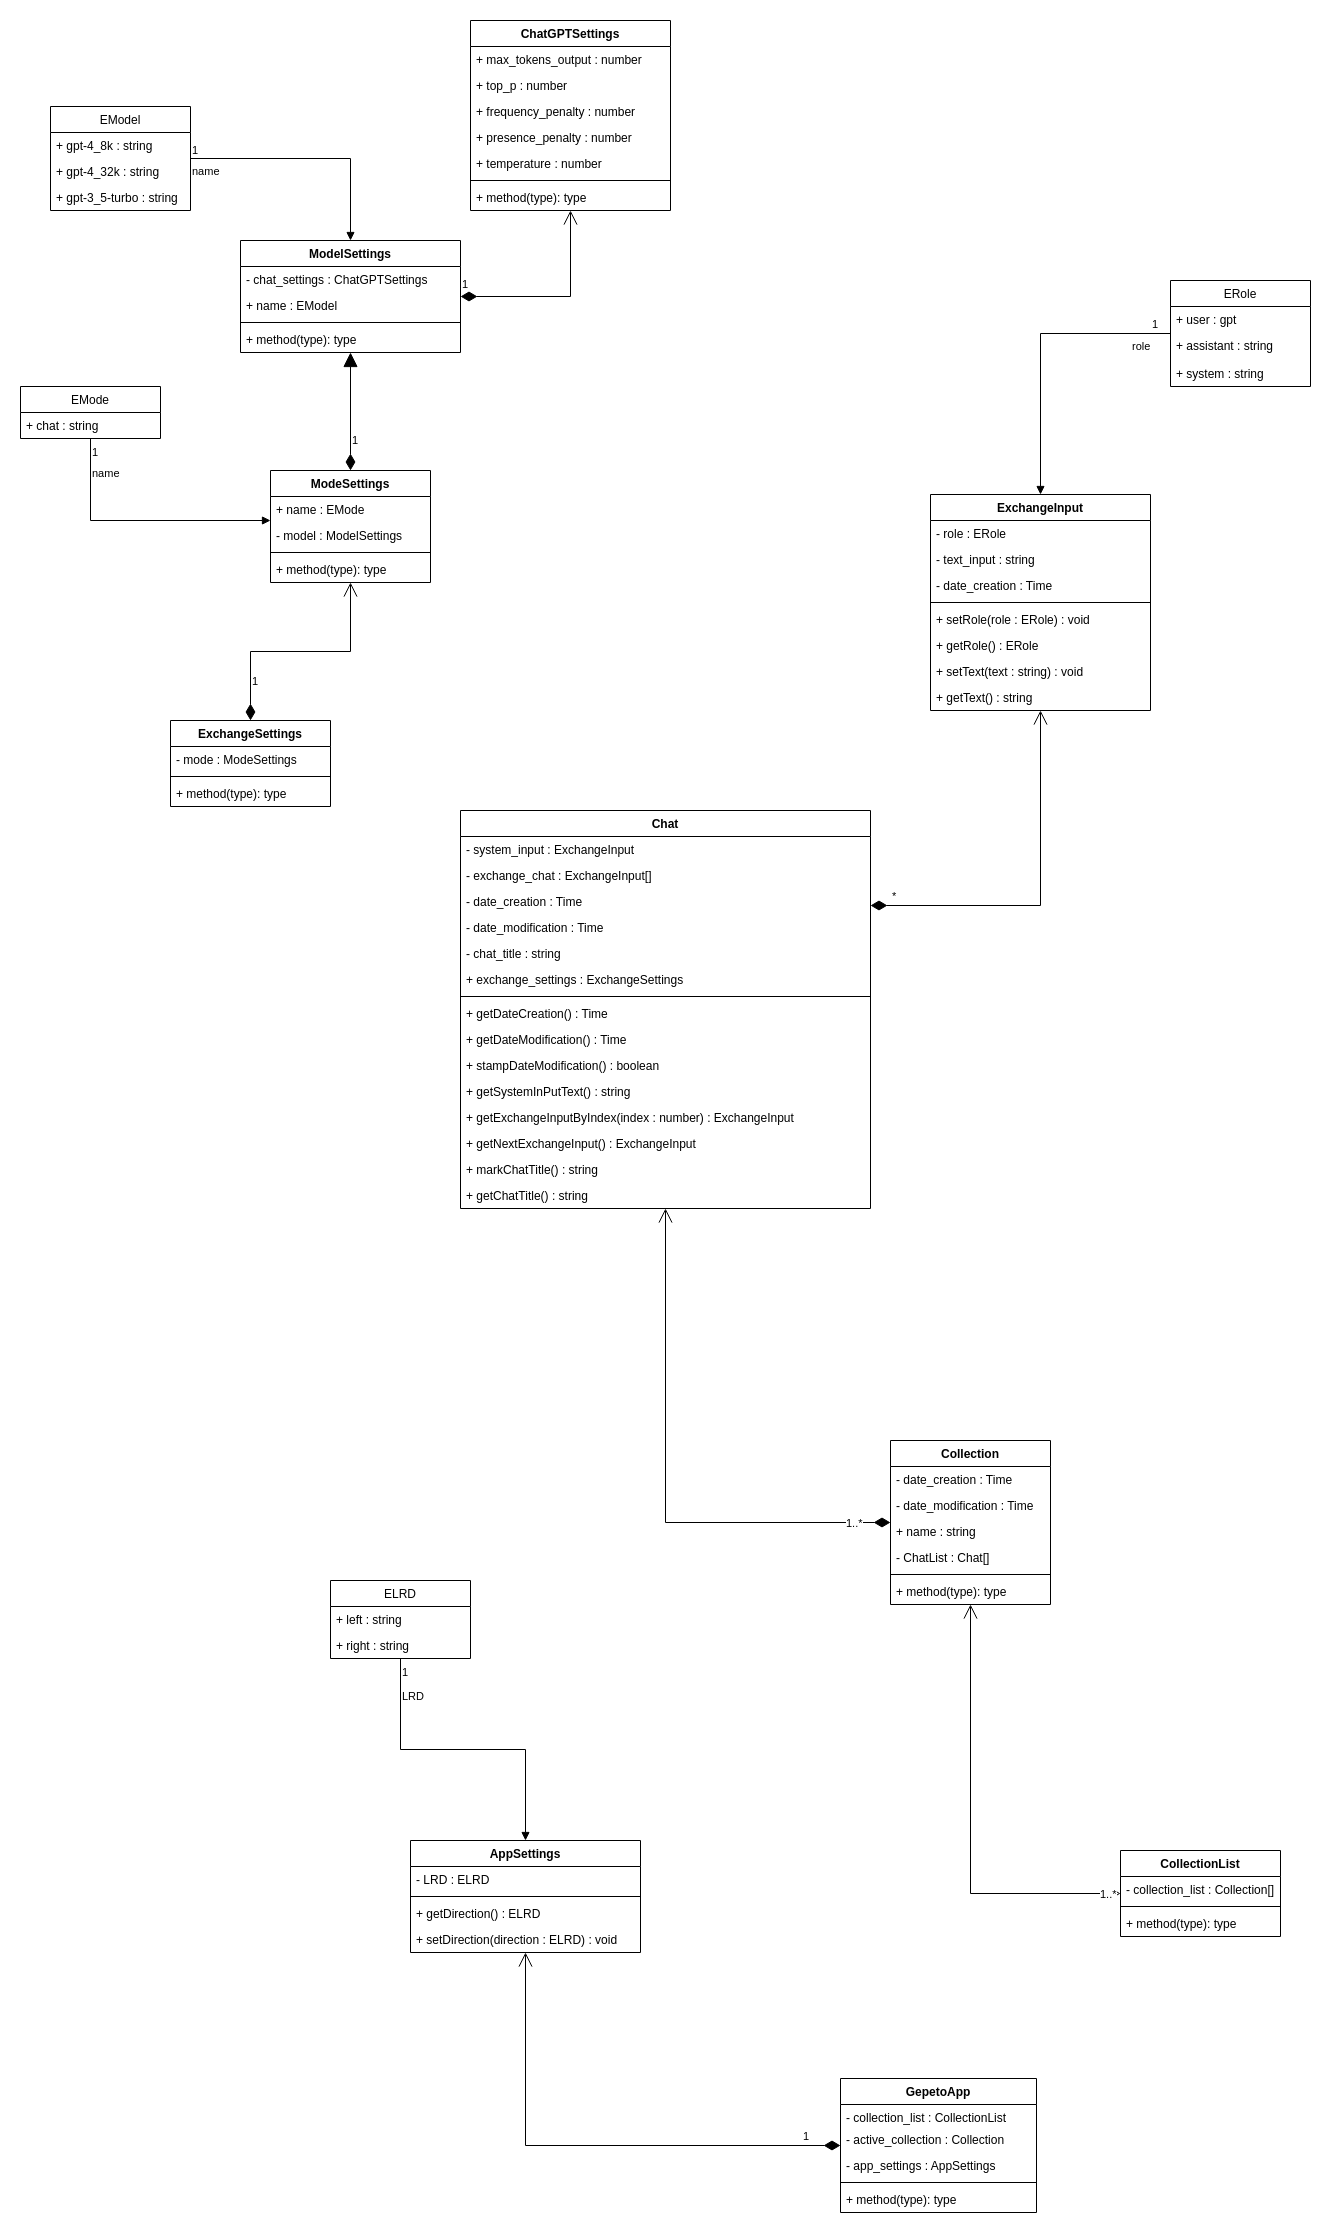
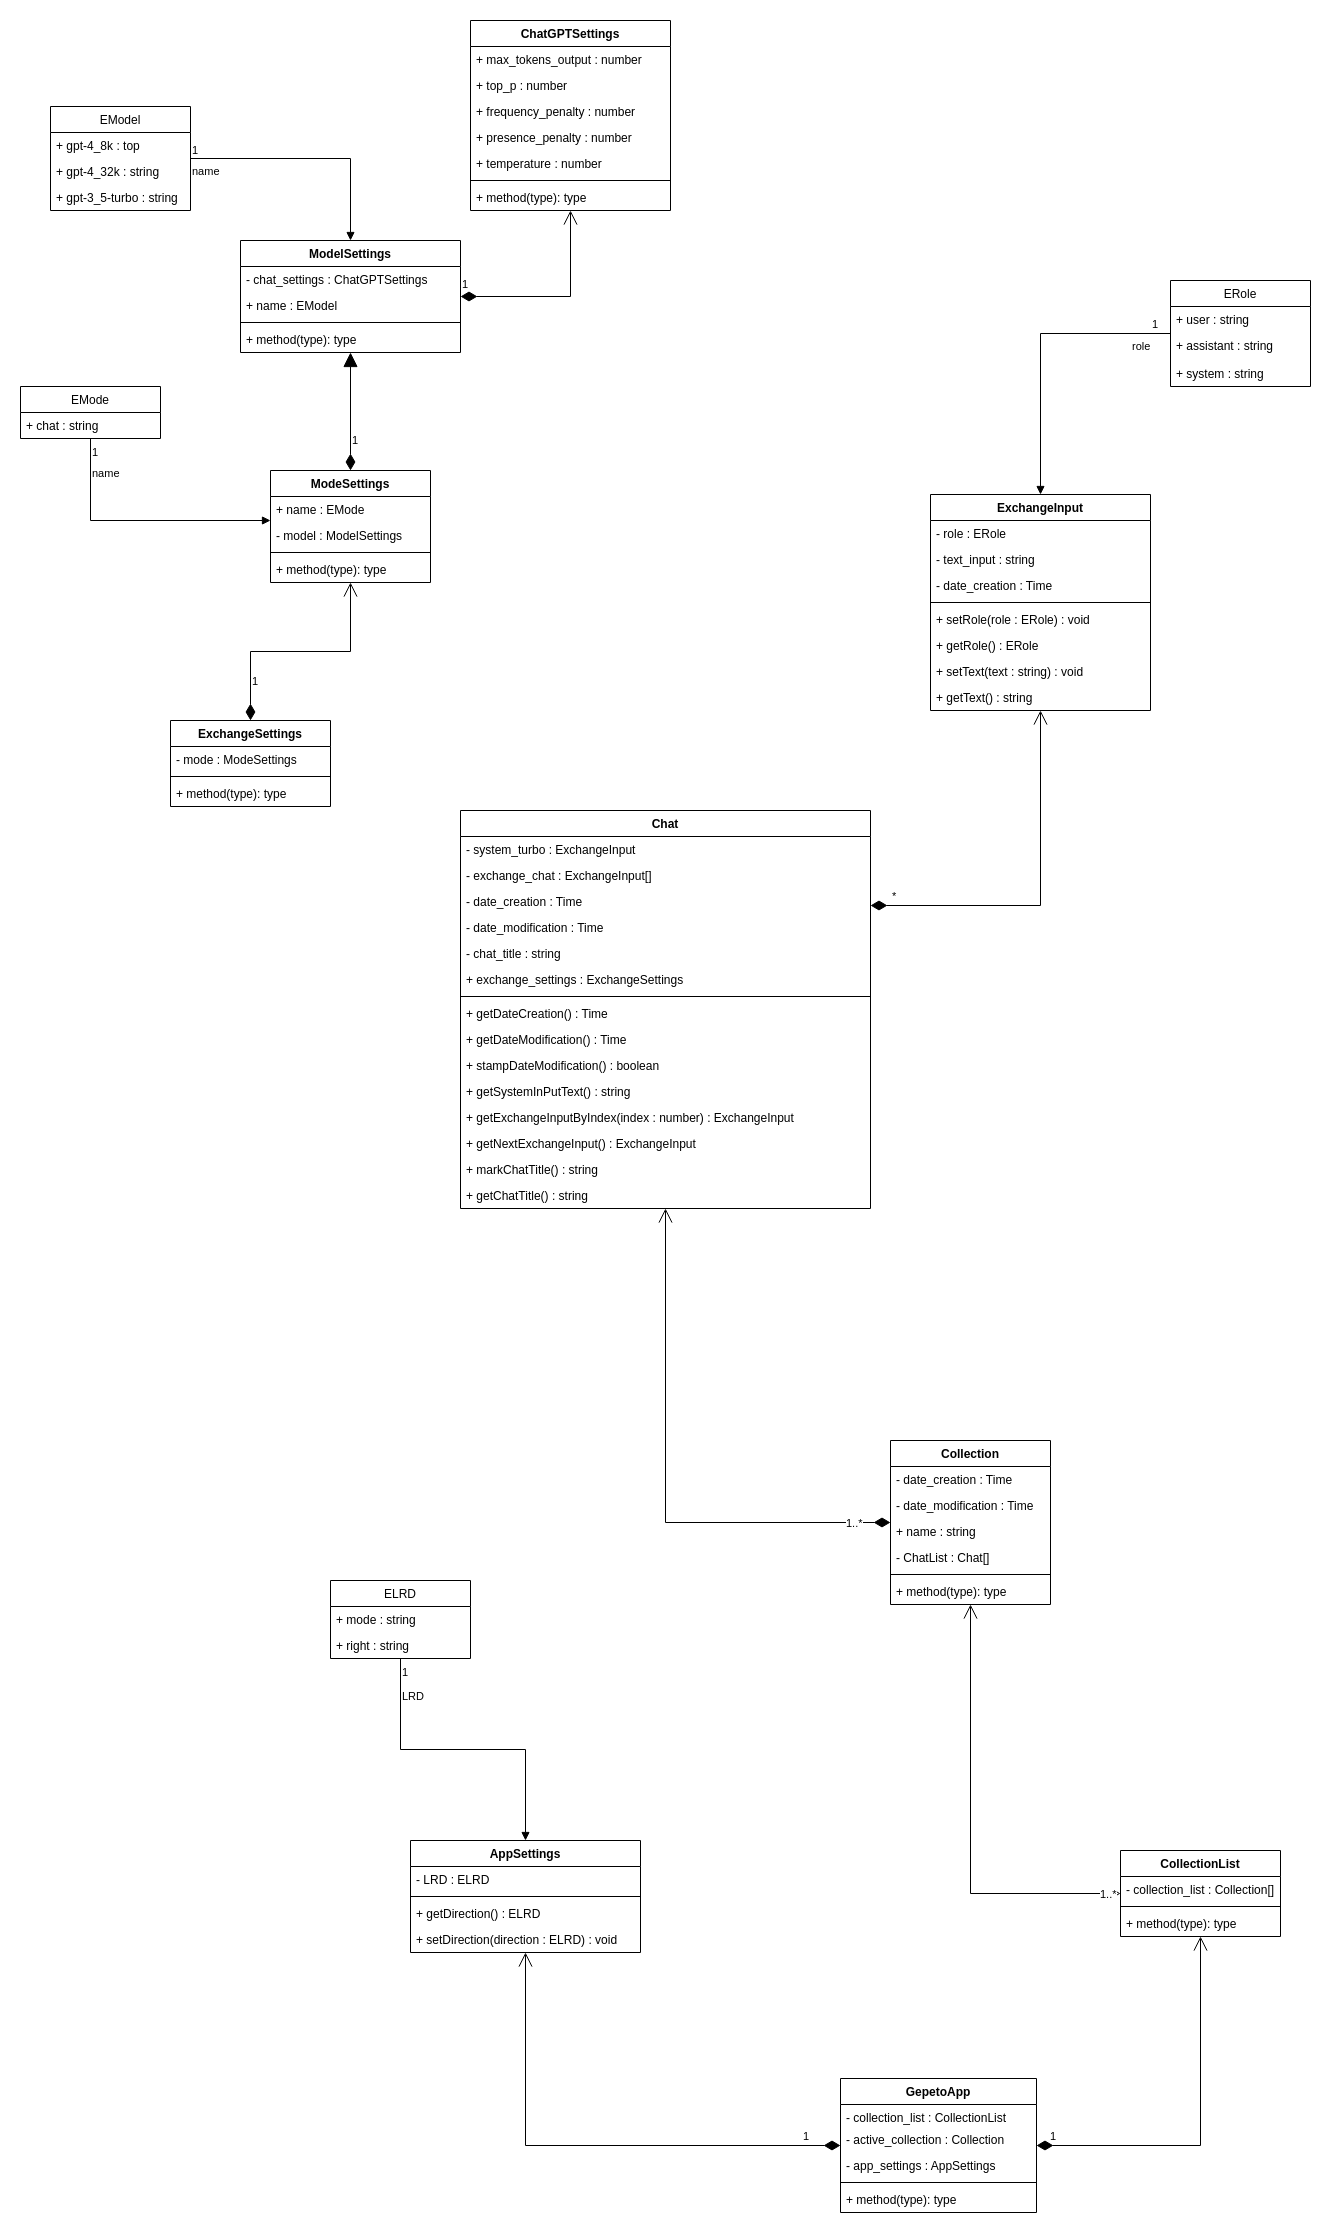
node "+ gpt-4_8k : string": label "+ gpt-4_8k : string" -> "+ gpt-4_8k : top"
node "+ user : gpt": label "+ user : gpt" -> "+ user : string"
node "- system_input : ExchangeInput": label "- system_input : ExchangeInput" -> "- system_turbo : ExchangeInput"
node "+ left : string": label "+ left : string" -> "+ mode : string"
edge "CollectionList" -- "GepetoApp": added, label "1"
